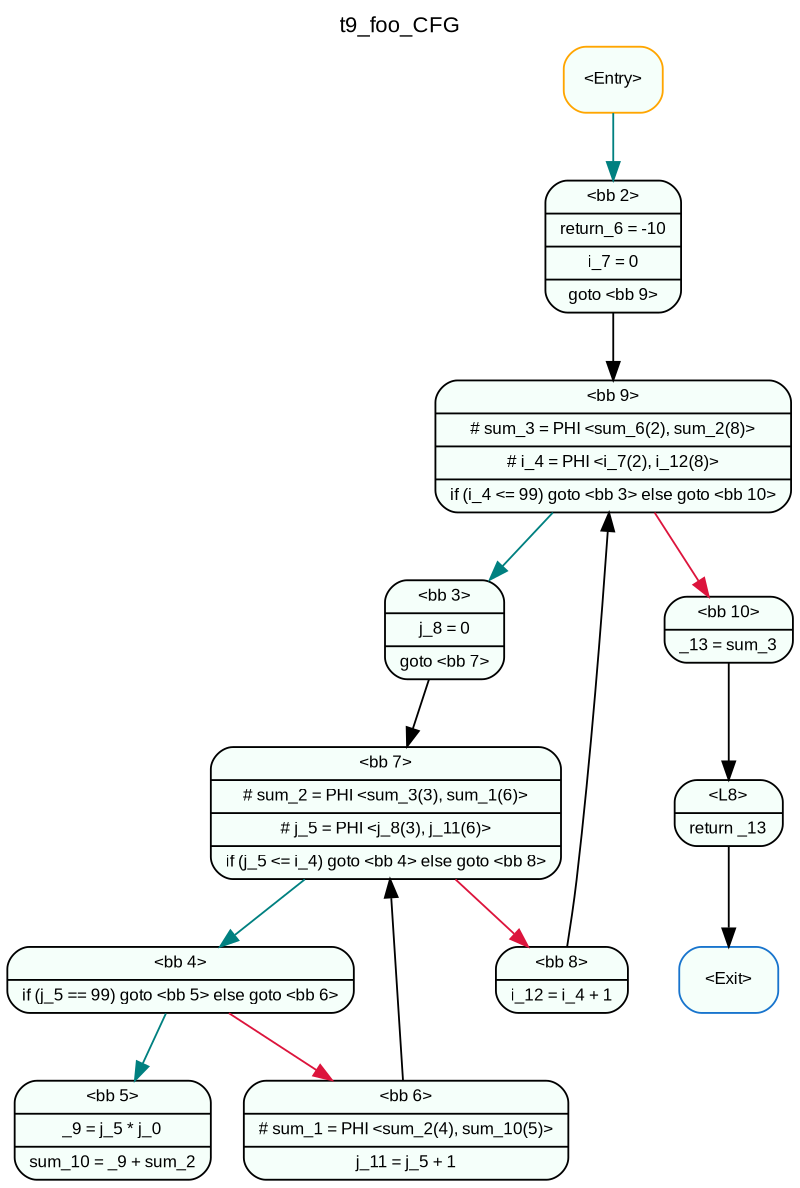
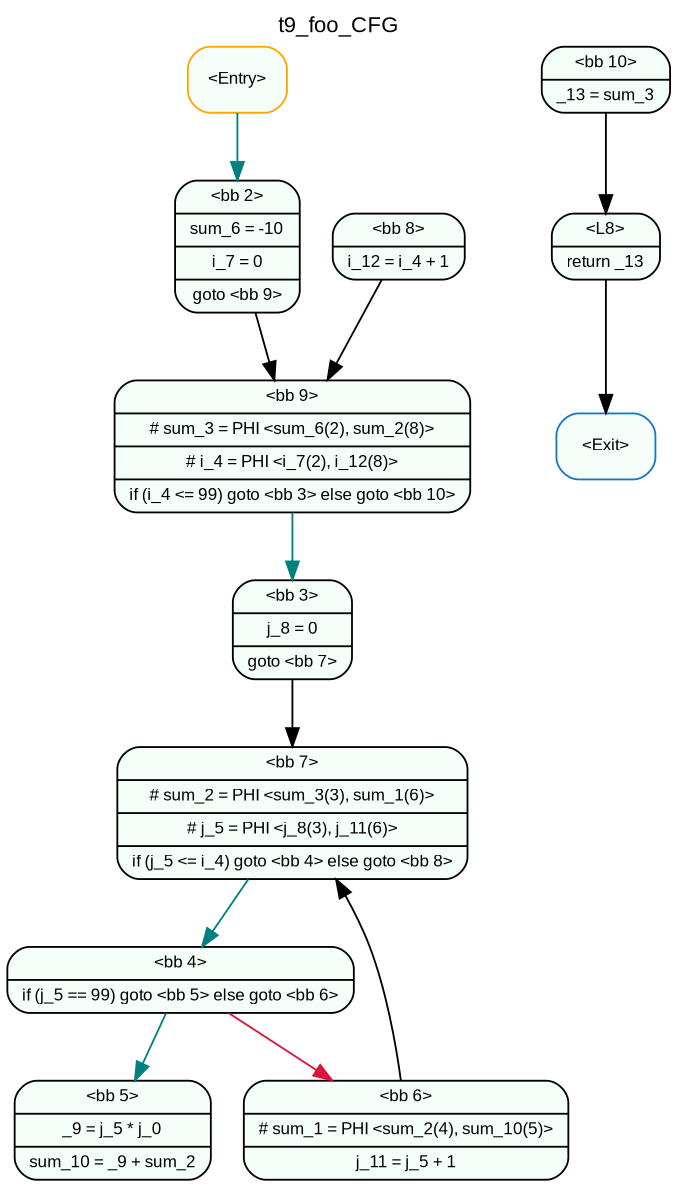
node "<bb 2>": text "return_6 = -10" -> "sum_6 = -10"
edge "<bb 9>" -> "<bb 10>": removed
edge "<bb 7>" -> "<bb 8>": removed
